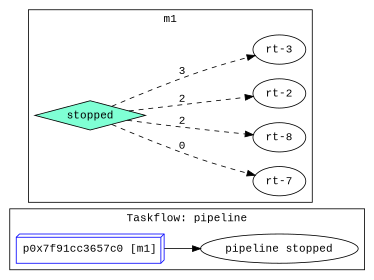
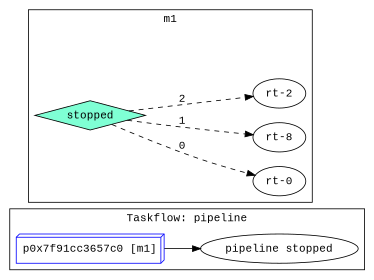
node "rt-3": removed
edge "stopped" -> "rt-8": label "2" -> "1"
node "rt-7": label "rt-7" -> "rt-0"
